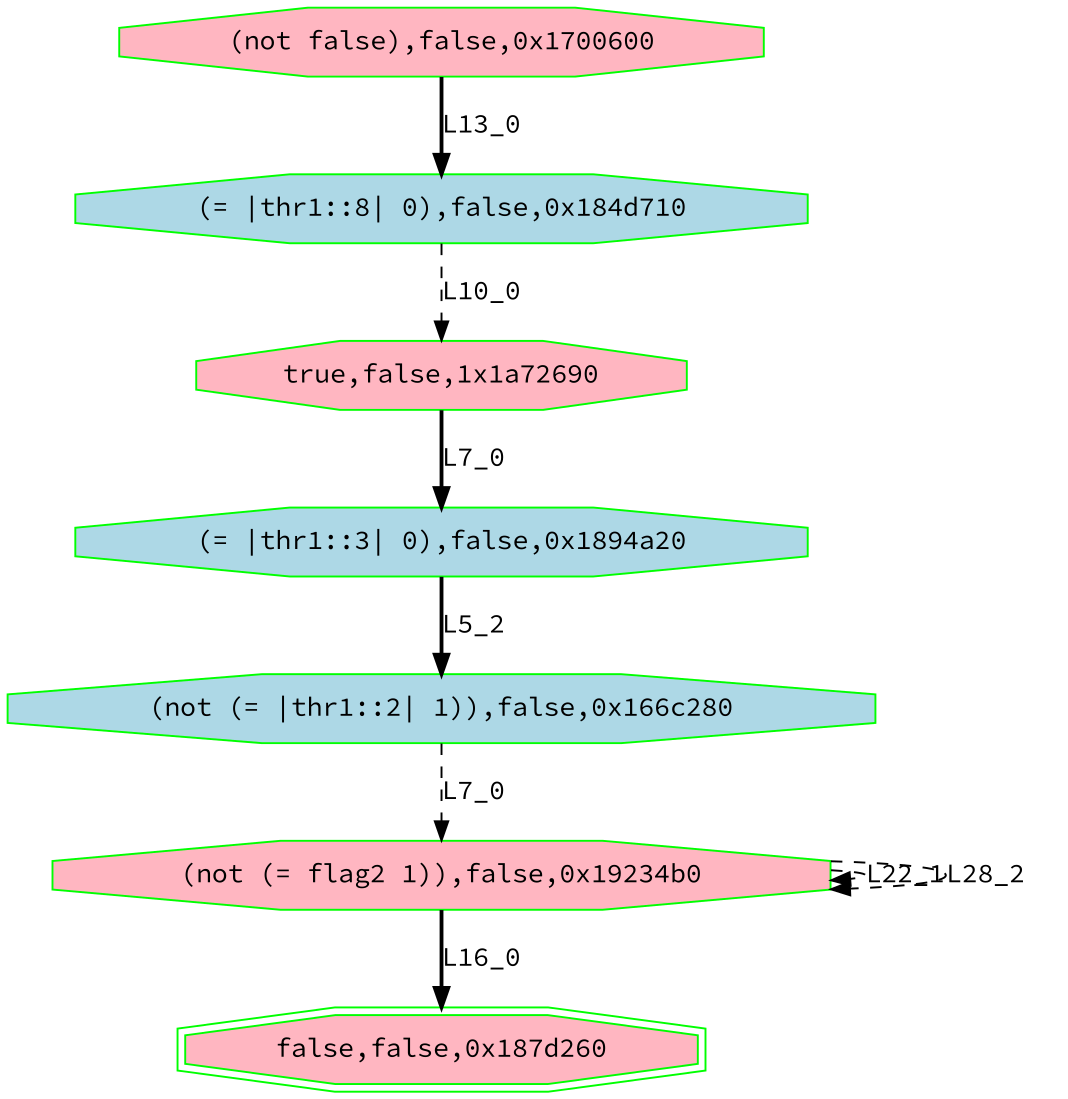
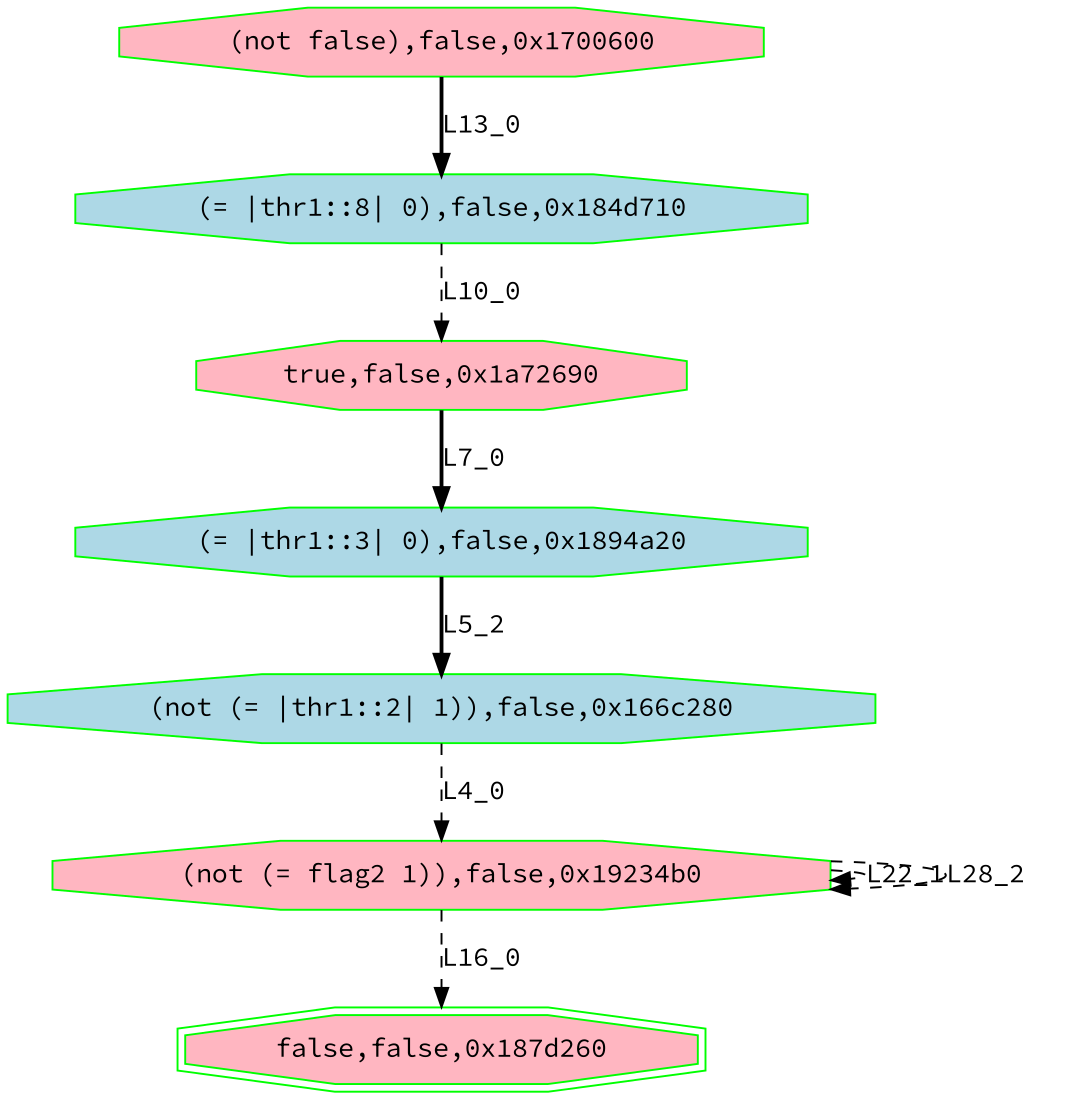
node "true,false,1x1a72690": label "true,false,1x1a72690" -> "true,false,0x1a72690"
edge "(not (= |thr1::2| 1)),false,0x166c280" -> "(not (= flag2 1)),false,0x19234b0": label "L7_0" -> "L4_0"
edge "(not (= flag2 1)),false,0x19234b0" -> "false,false,0x187d260": style bold -> dashed
